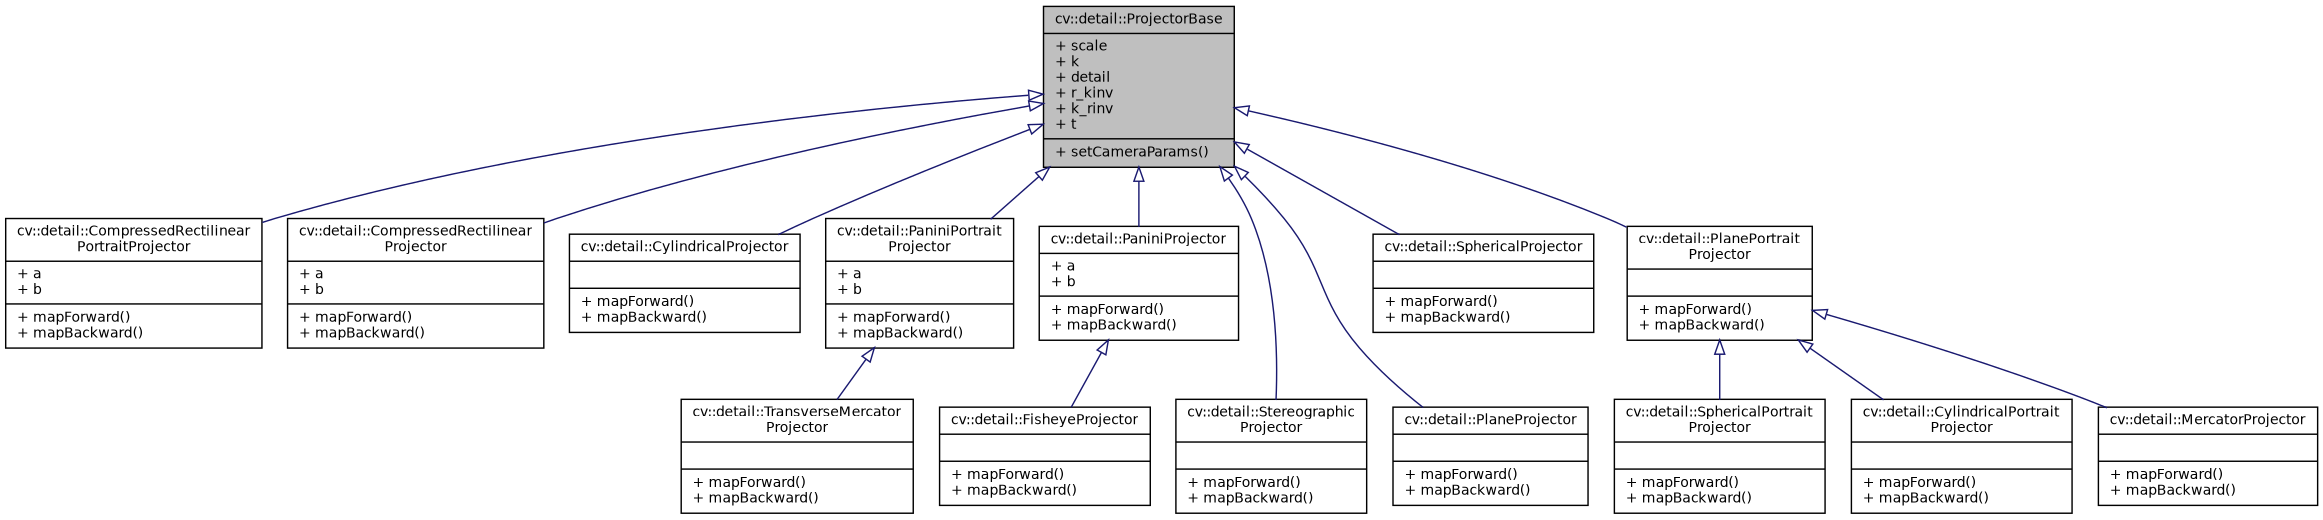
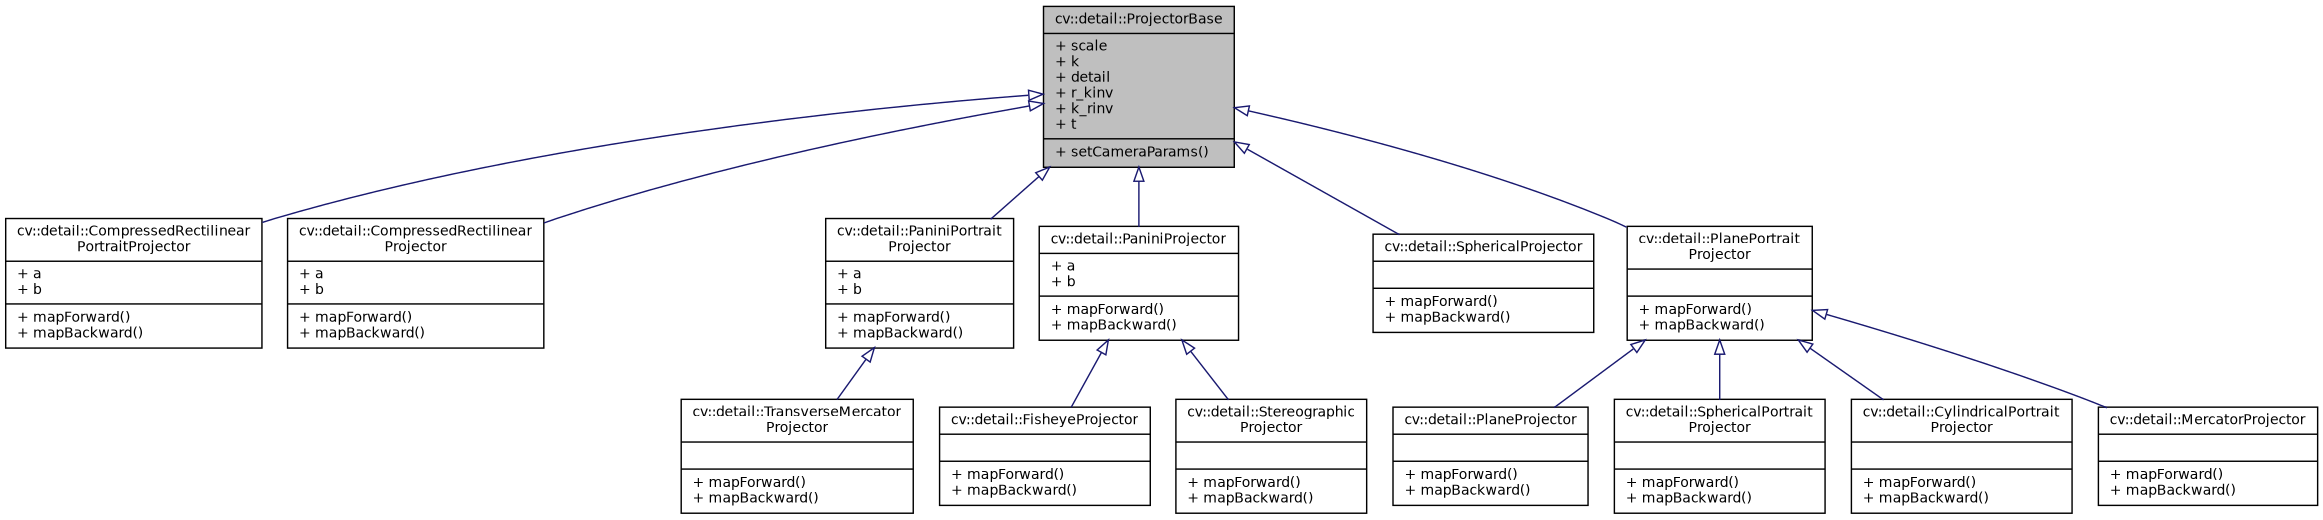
node "cv::detail::CylindricalProjector": removed
edge "cv::detail::Stereographic" -> "cv::detail::ProjectorBase": now "cv::detail::Stereographic" -> "cv::detail::PaniniProjector"
edge "cv::detail::PlaneProjector" -> "cv::detail::ProjectorBase": now "cv::detail::PlaneProjector" -> "cv::detail::PlanePortrait"
